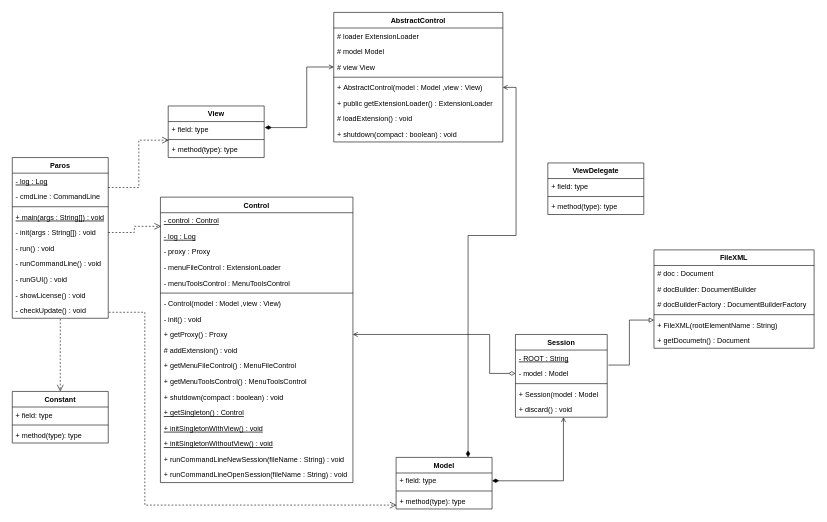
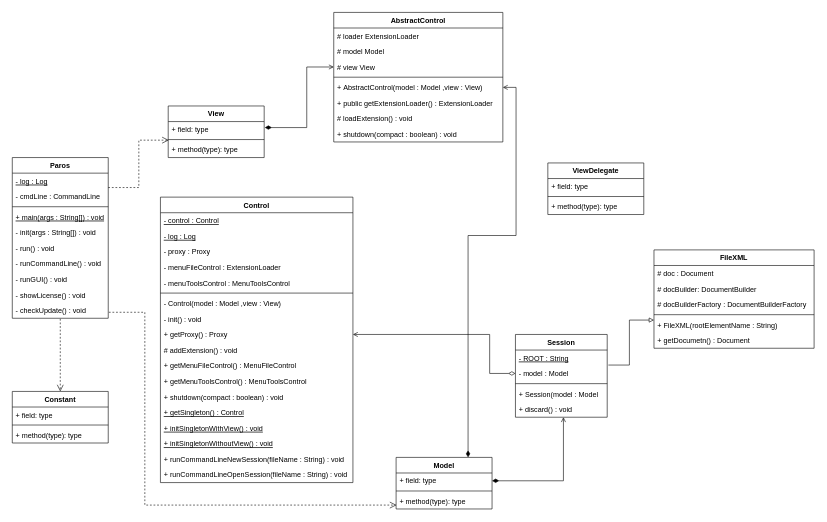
edge "- init(args : String[]) : void" -> "- control : Control": removed
